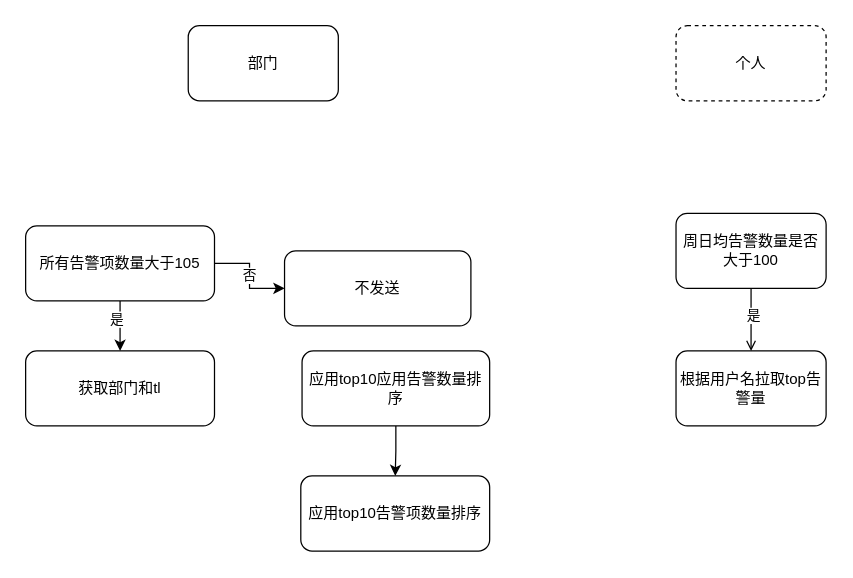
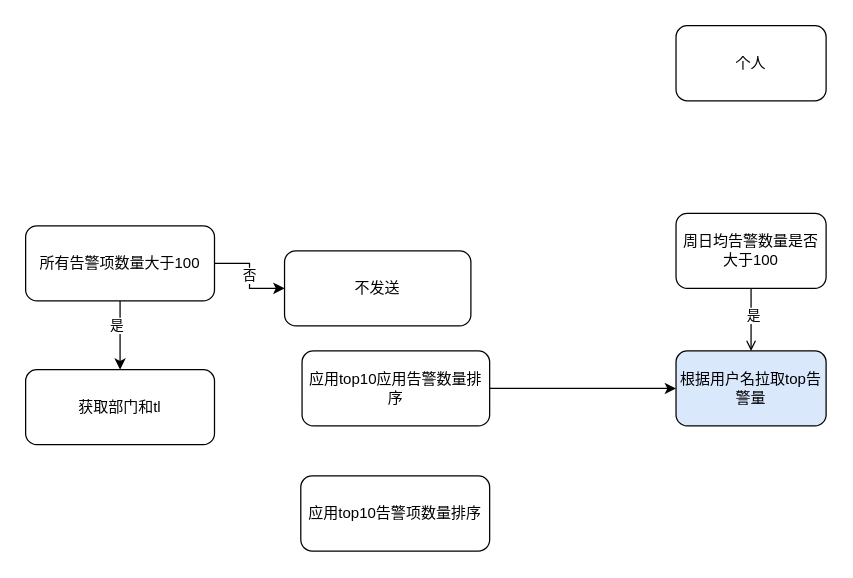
node "部门": removed
node "个人": style dashed -> solid
node "所有告警项数量大于105": label "所有告警项数量大于105" -> "所有告警项数量大于100"
node "获取部门和tl": moved (120, 388) -> (120, 407)
node "根据用户名拉取top告警量": fillcolor #ffffff -> #dae8fc
edge "应用top10应用告警数量排序" -> "应用top10告警项数量排序": now "应用top10应用告警数量排序" -> "根据用户名拉取top告警量"
